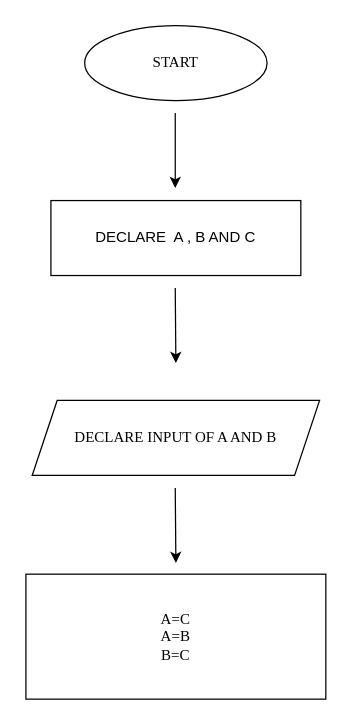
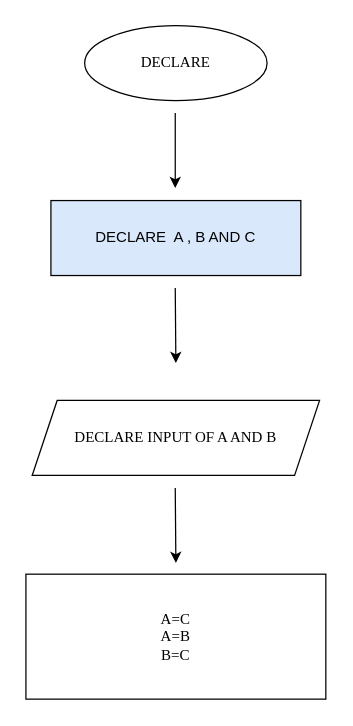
node "START": label "START" -> "DECLARE"
node "DECLARE A , B AND C": fillcolor #ffffff -> #dae8fc
